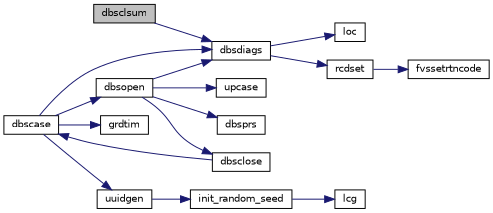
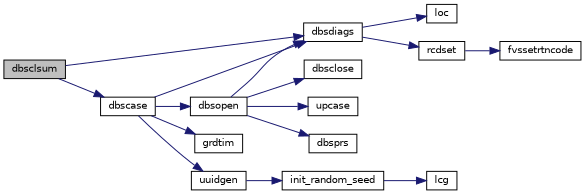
edge "dbsclose" -> "dbscase": now "dbsclsum" -> "dbscase"
